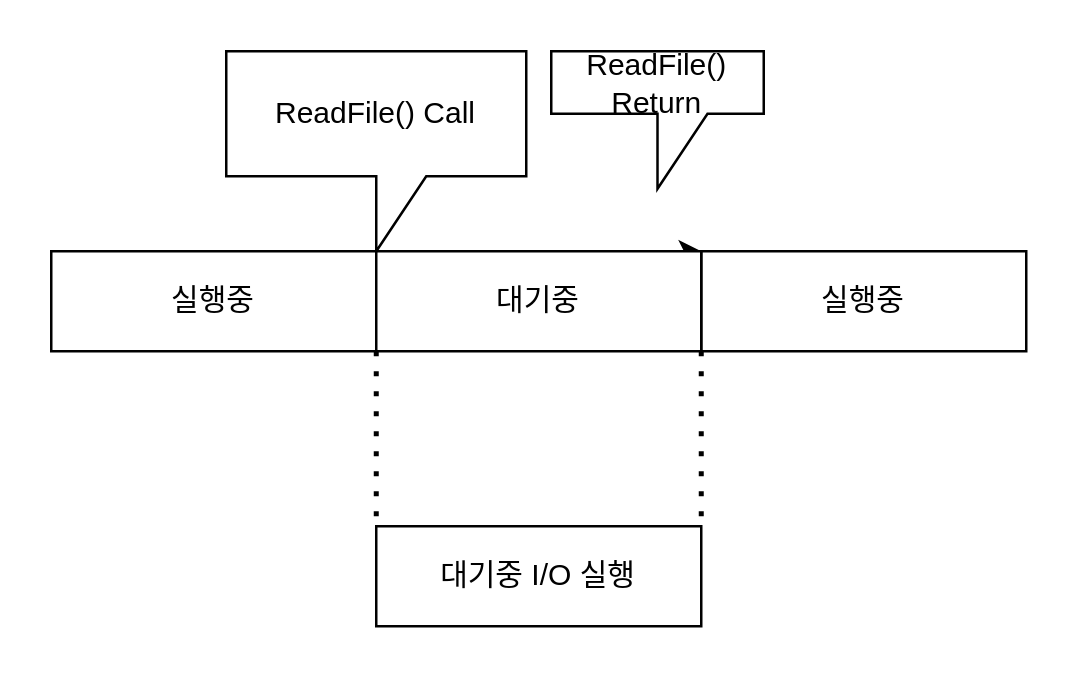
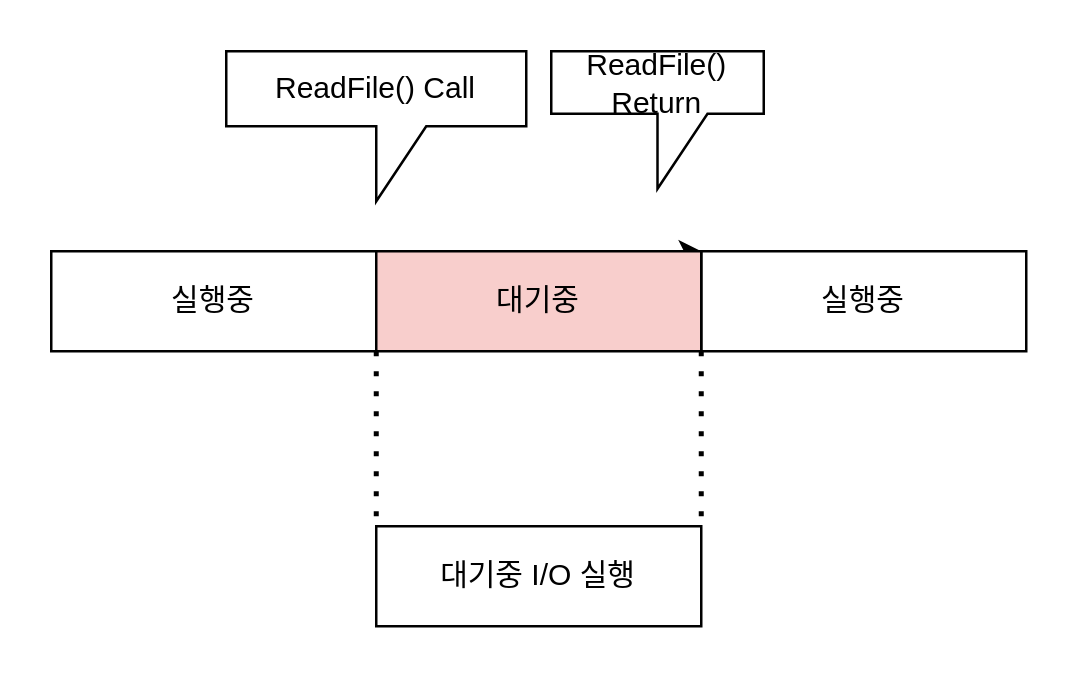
node "ReadFile() Call": size 300x200 -> 300x150
node "대기중": fillcolor #ffffff -> #f8cecc
